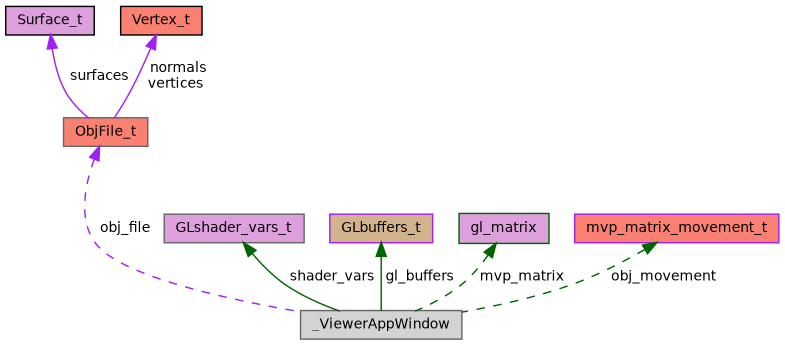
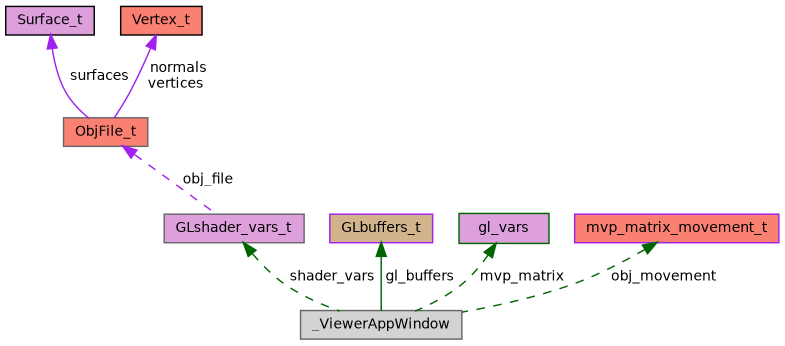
node "gl_matrix": label "gl_matrix" -> "gl_vars"
edge "_ViewerAppWindow" -> "ObjFile_t": now "GLshader_vars_t" -> "ObjFile_t"
edge "_ViewerAppWindow" -> "GLshader_vars_t": style solid -> dashed
